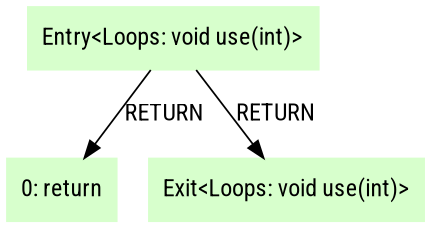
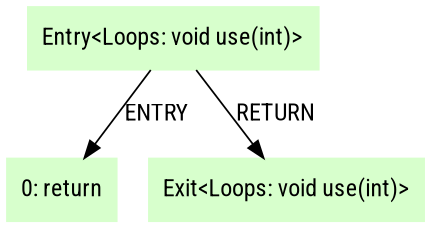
edge "Entry<Loops: void use(int)>" -> "0: return": label "RETURN" -> "ENTRY"
